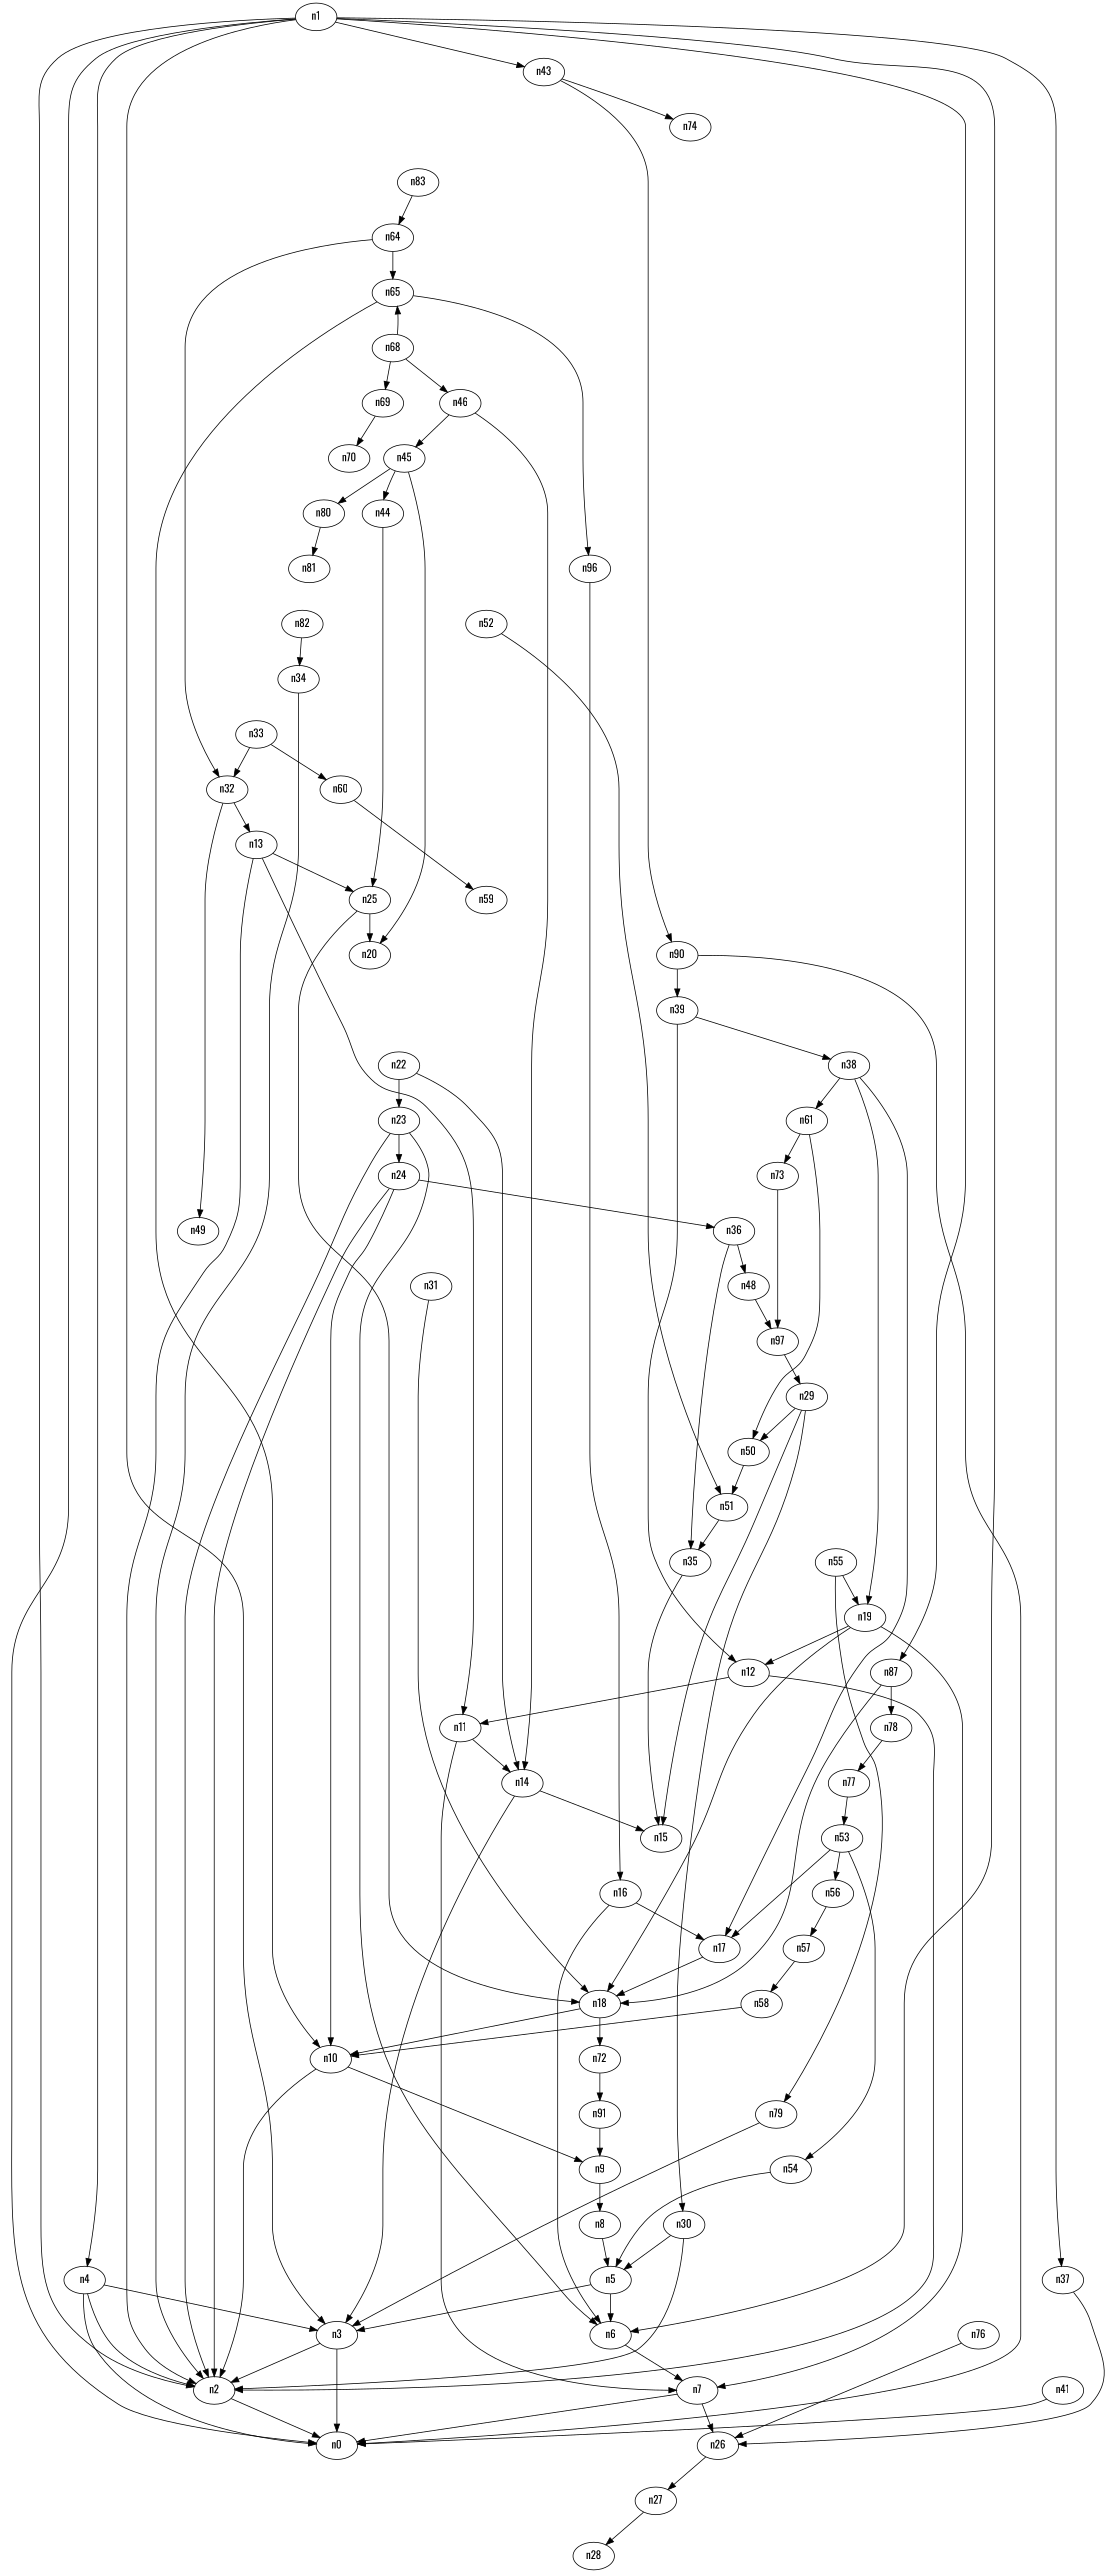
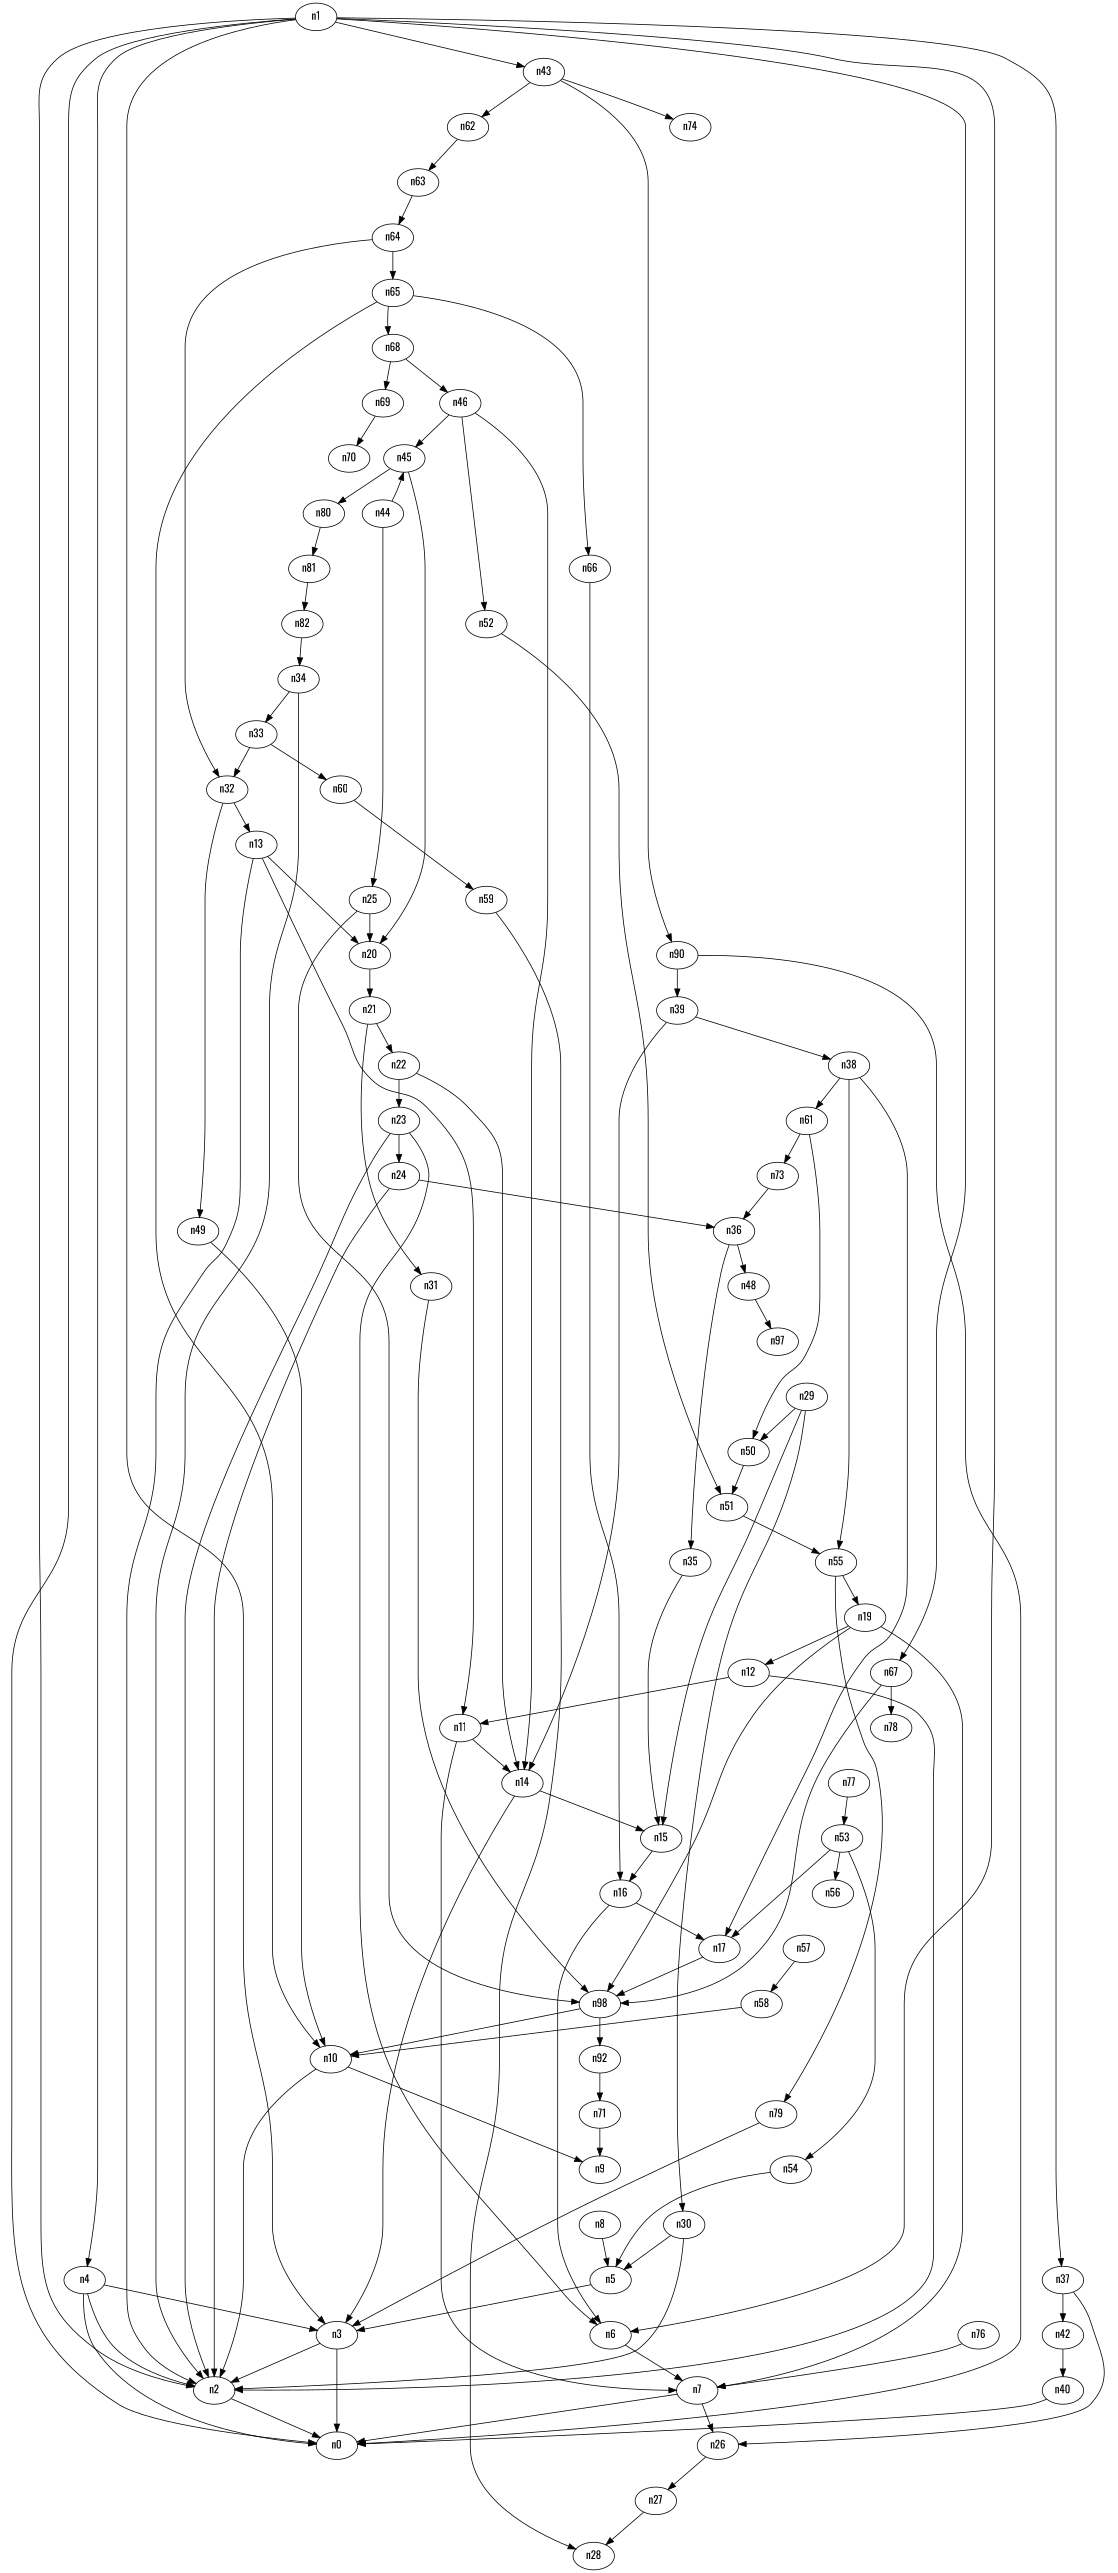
node "n62": added
node "n83": label "n83" -> "n63"
edge "n68" -> "n65": reversed
edge "n45" -> "n44": reversed
edge "n46" -> "n52": added
node "n96": label "n96" -> "n66"
edge "n81" -> "n82": added
edge "n34" -> "n33": added
edge "n13" -> "n25": now "n13" -> "n20"
node "n21": added
edge "n73" -> "n97": now "n73" -> "n36"
edge "n38" -> "n19": now "n38" -> "n55"
edge "n39" -> "n12": now "n39" -> "n14"
edge "n97" -> "n29": removed
edge "n51" -> "n35": now "n51" -> "n55"
edge "n24" -> "n10": now "n49" -> "n10"
node "n87": label "n87" -> "n67"
edge "n59" -> "n28": added
edge "n78" -> "n77": removed
edge "n15" -> "n16": added
edge "n56" -> "n57": removed
node "n18": label "n18" -> "n98"
node "n72": label "n72" -> "n92"
node "n91": label "n91" -> "n71"
edge "n9" -> "n8": removed
edge "n5" -> "n6": removed
node "n42": added
edge "n76" -> "n26": now "n76" -> "n7"
node "n41": label "n41" -> "n40"
